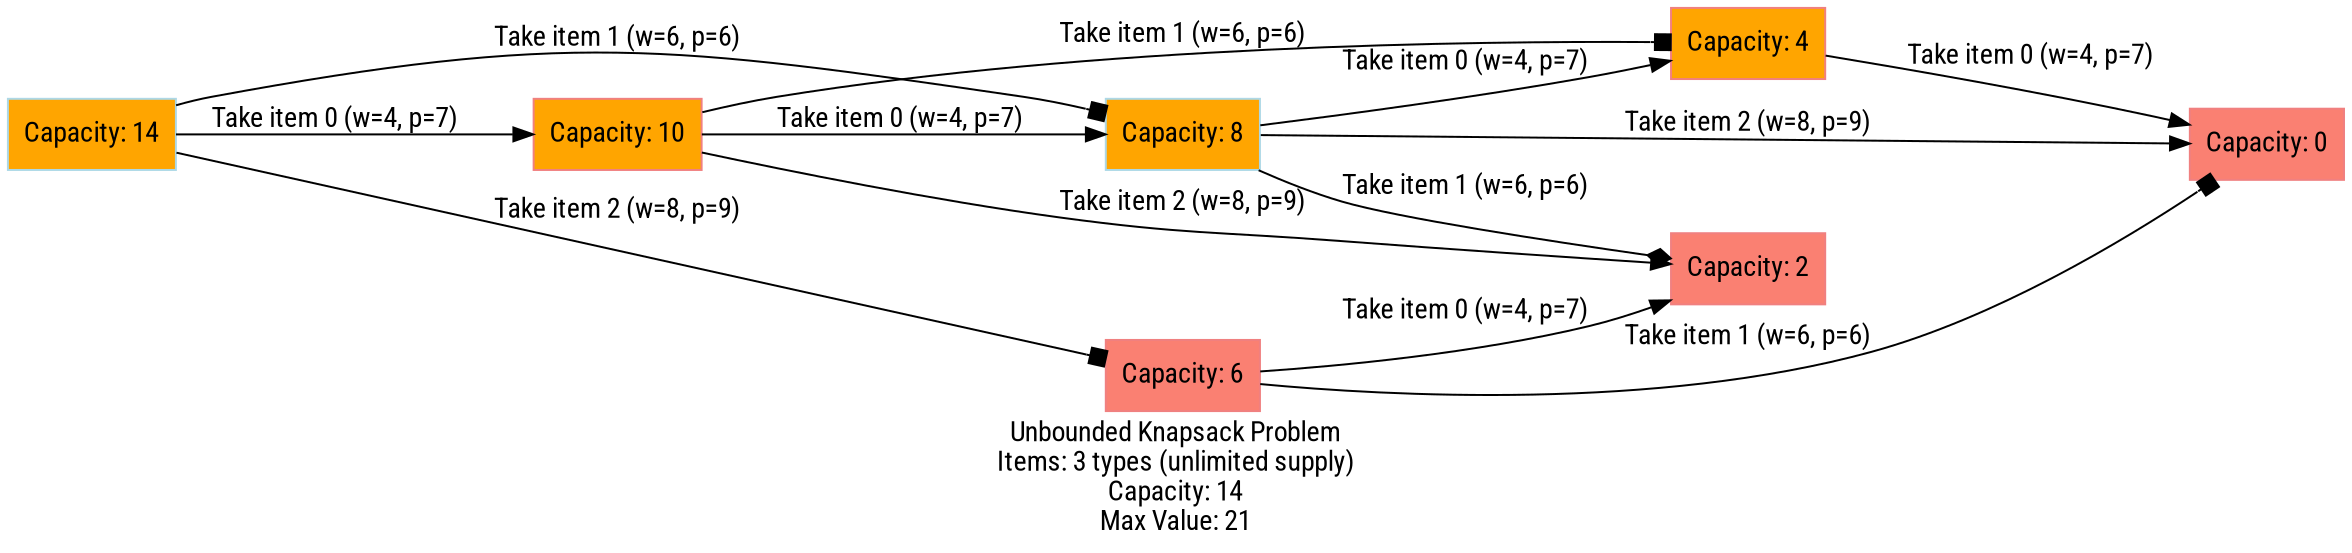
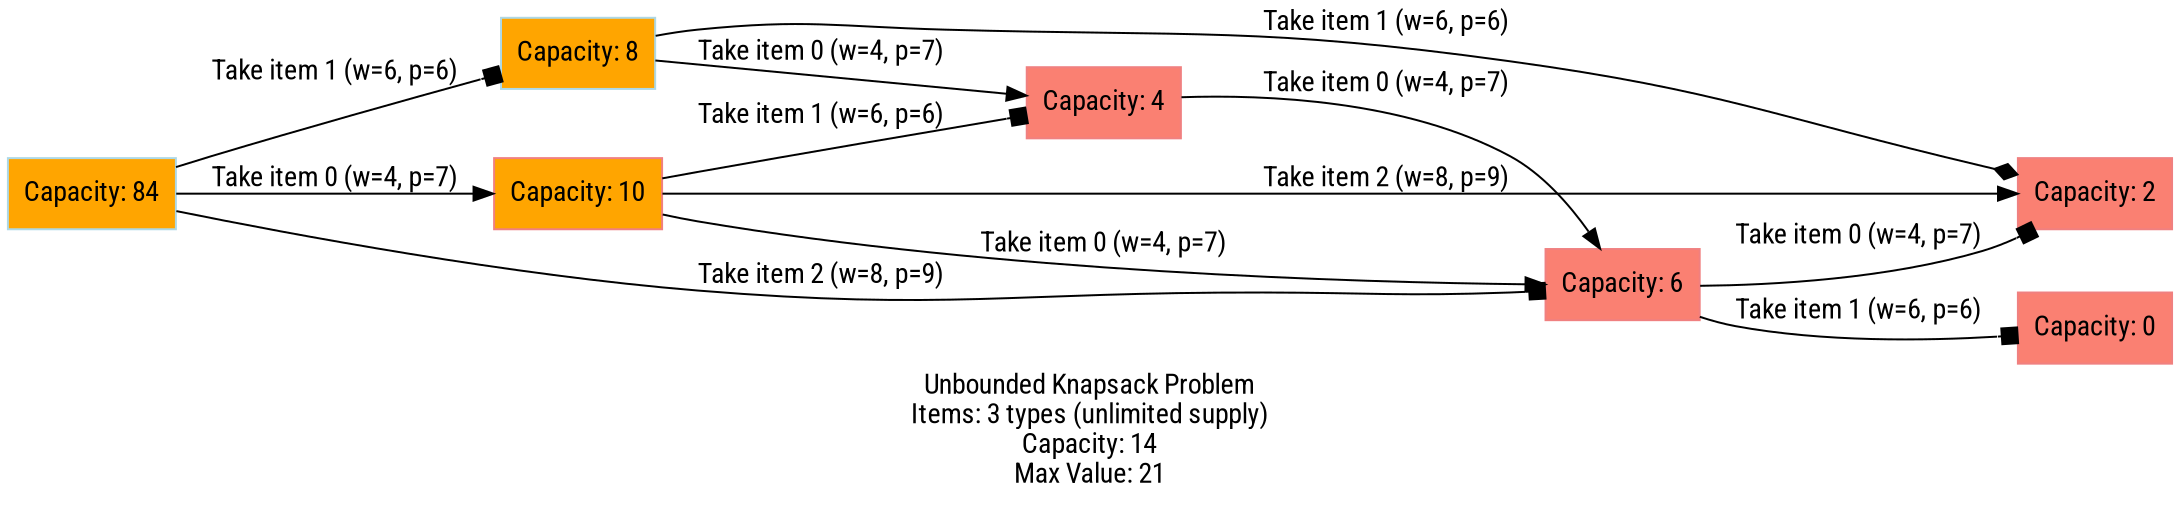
node "Capacity: 4": fillcolor orange -> salmon
edge "Capacity: 4" -> "Capacity: 0": now "Capacity: 4" -> "Capacity: 6"
node "Capacity: 14": label "Capacity: 14" -> "Capacity: 84"
edge "Capacity: 10" -> "Capacity: 8": now "Capacity: 10" -> "Capacity: 6"
edge "Capacity: 8" -> "Capacity: 0": removed, label "Take item 2 (w=8, p=9)"
edge "Capacity: 6" -> "Capacity: 2": arrowhead normal -> box
